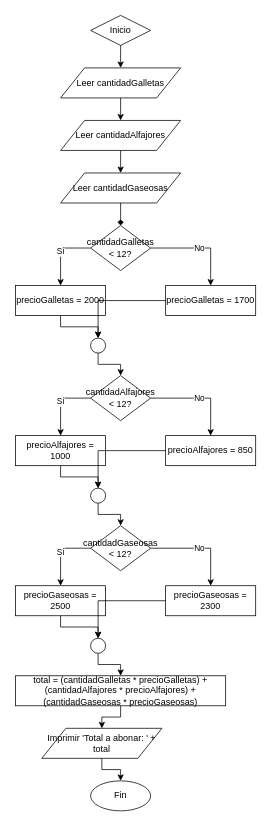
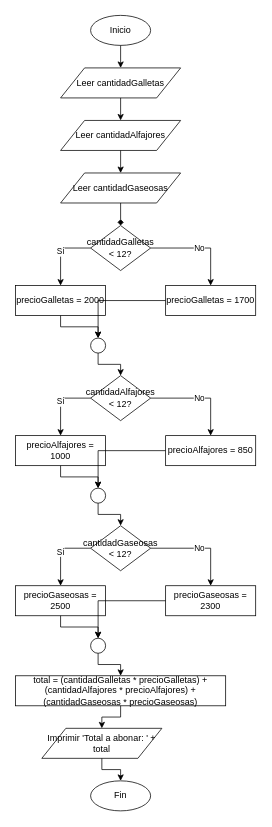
node "Inicio": shape diamond -> ellipse
